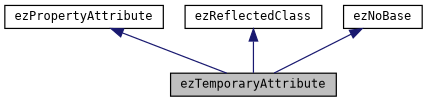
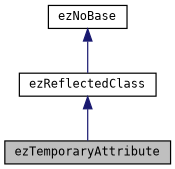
node "ezPropertyAttribute": removed
edge "ezTemporaryAttribute" -> "ezNoBase": now "ezReflectedClass" -> "ezNoBase"
